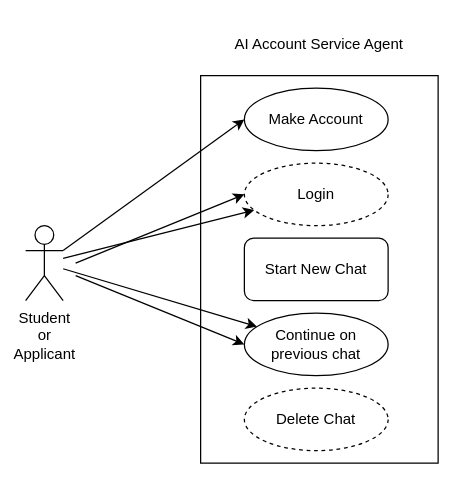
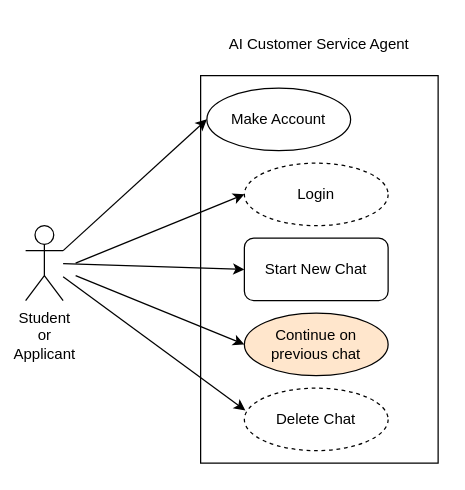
node "AI Account Service Agent": label "AI Account Service Agent" -> "AI Customer Service Agent"
node "Make Account": moved (316, 119) -> (279, 119)
edge "Student or Applicant" -> "Login": now "Student or Applicant" -> "Delete Chat"
edge "Student or Applicant" -> "Continue on previous chat": now "Student or Applicant" -> "Start New Chat"
node "Continue on previous chat": fillcolor #ffffff -> #ffe6cc
